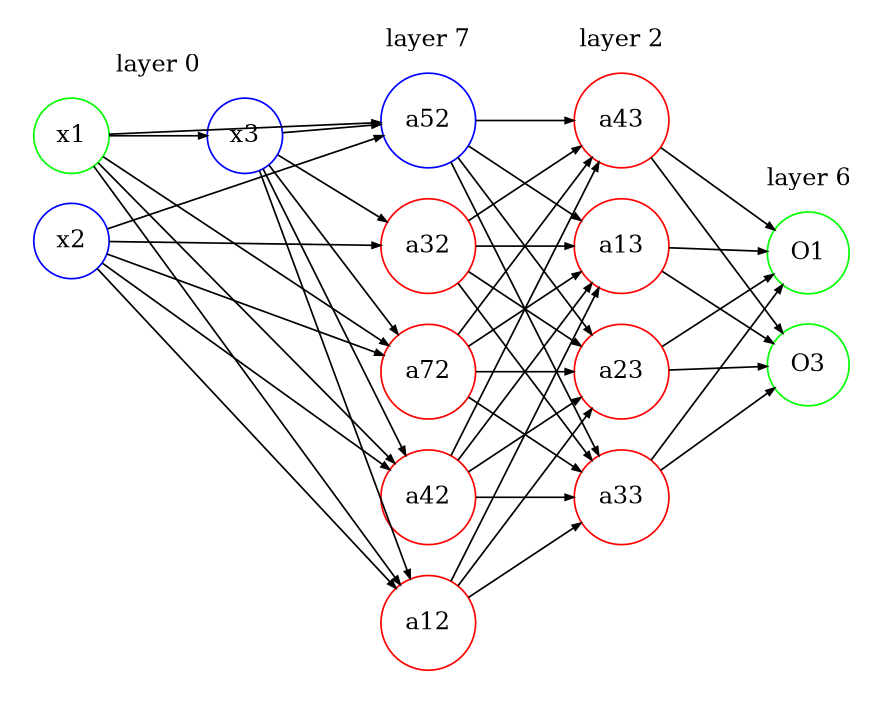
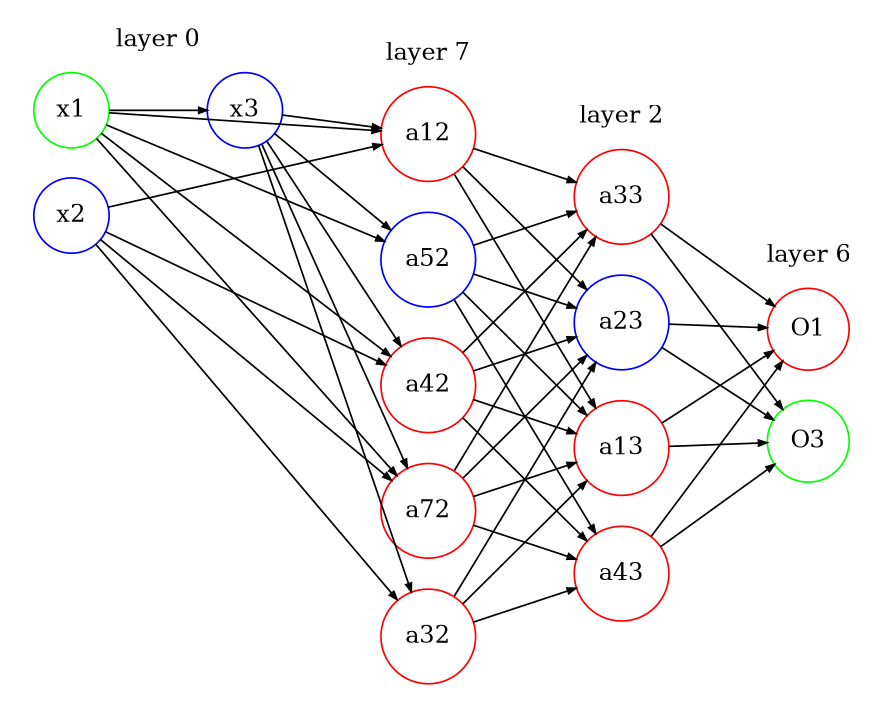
edge "x2" -> "a52": removed
node "O1": color green -> red
edge "a32" -> "a33": removed
node "a23": color red -> blue
